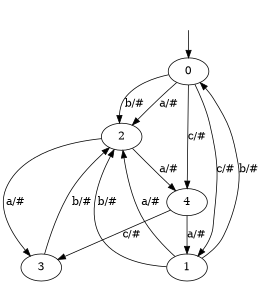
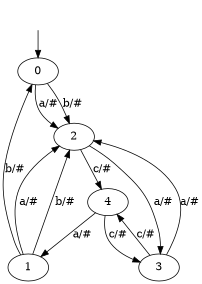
edge "0" -> "4": now "3" -> "4"
edge "0" -> "1": removed, label "c/#"
edge "2" -> "4": label "a/#" -> "c/#"
edge "3" -> "2": label "b/#" -> "a/#"
